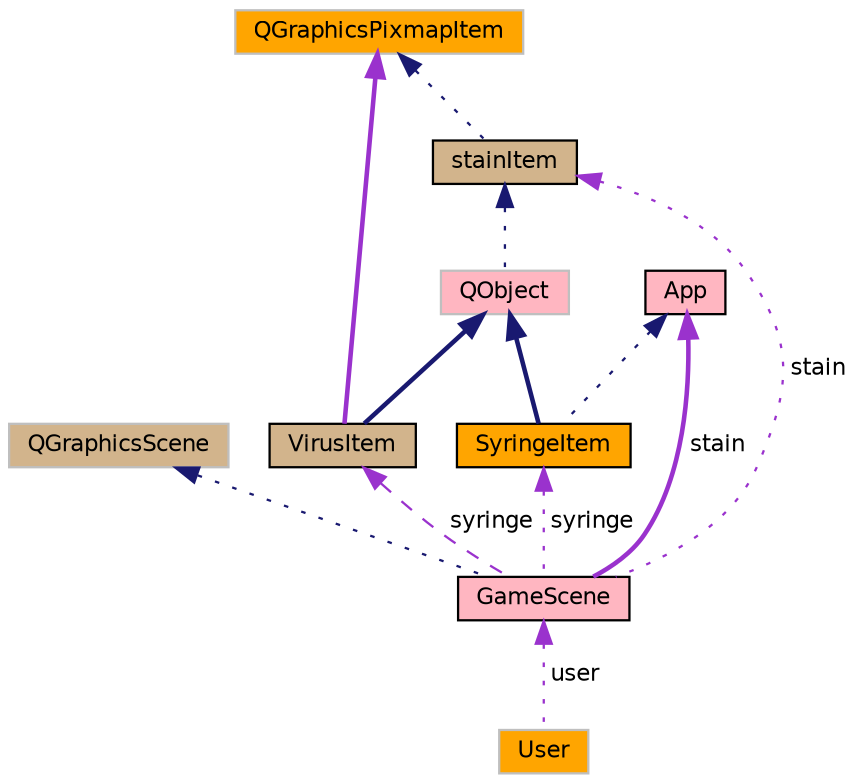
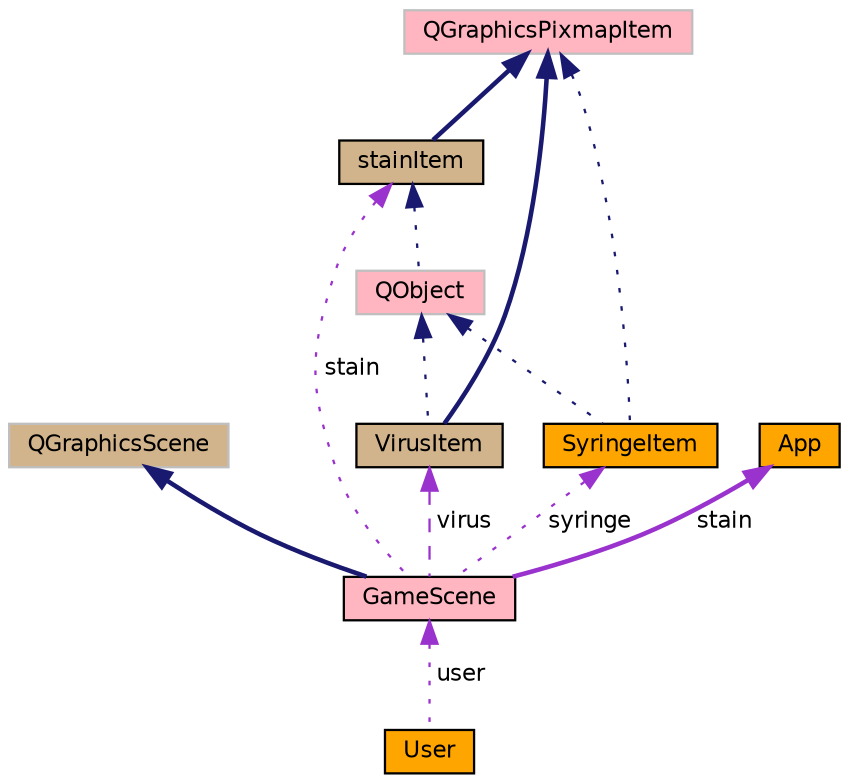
node "QGraphicsPixmapItem": fillcolor orange -> lightpink
edge "stainItem" -> "QGraphicsPixmapItem": style dotted -> bold
edge "VirusItem" -> "QGraphicsPixmapItem": color darkorchid3 -> midnightblue
node "App": fillcolor lightpink -> orange
edge "VirusItem" -> "QObject": style bold -> dotted
edge "SyringeItem" -> "App": now "SyringeItem" -> "QGraphicsPixmapItem"
edge "SyringeItem" -> "QObject": style bold -> dotted
edge "GameScene" -> "VirusItem": label " syringe" -> " virus"
edge "GameScene" -> "QGraphicsScene": style dotted -> bold
node "User": color grey75 -> black
